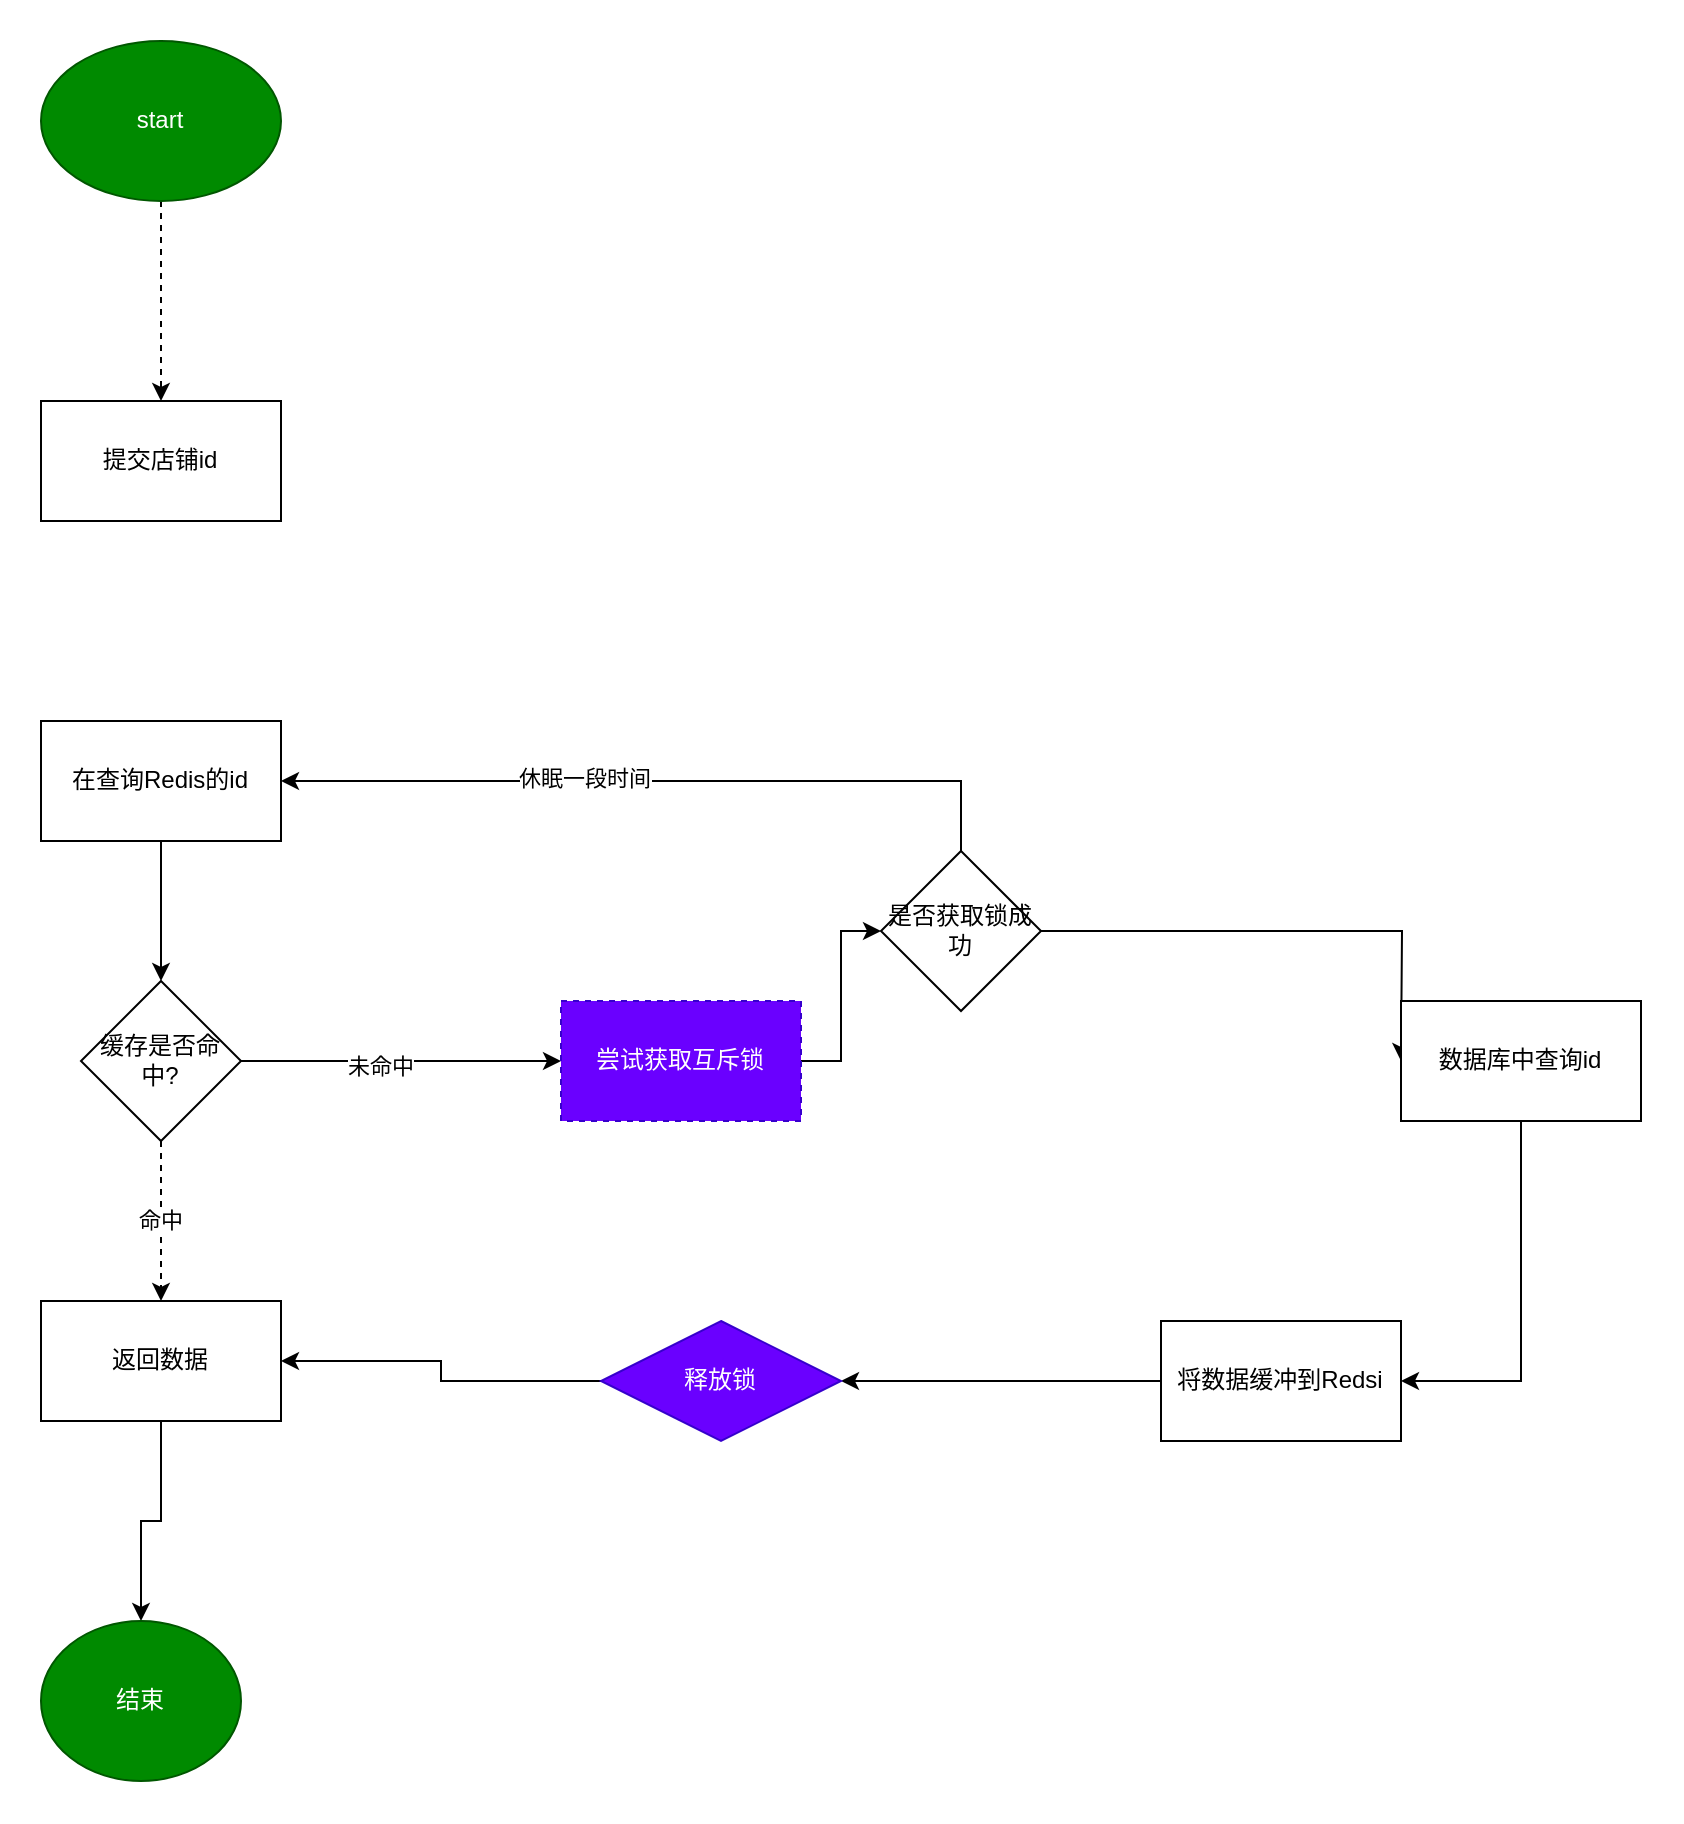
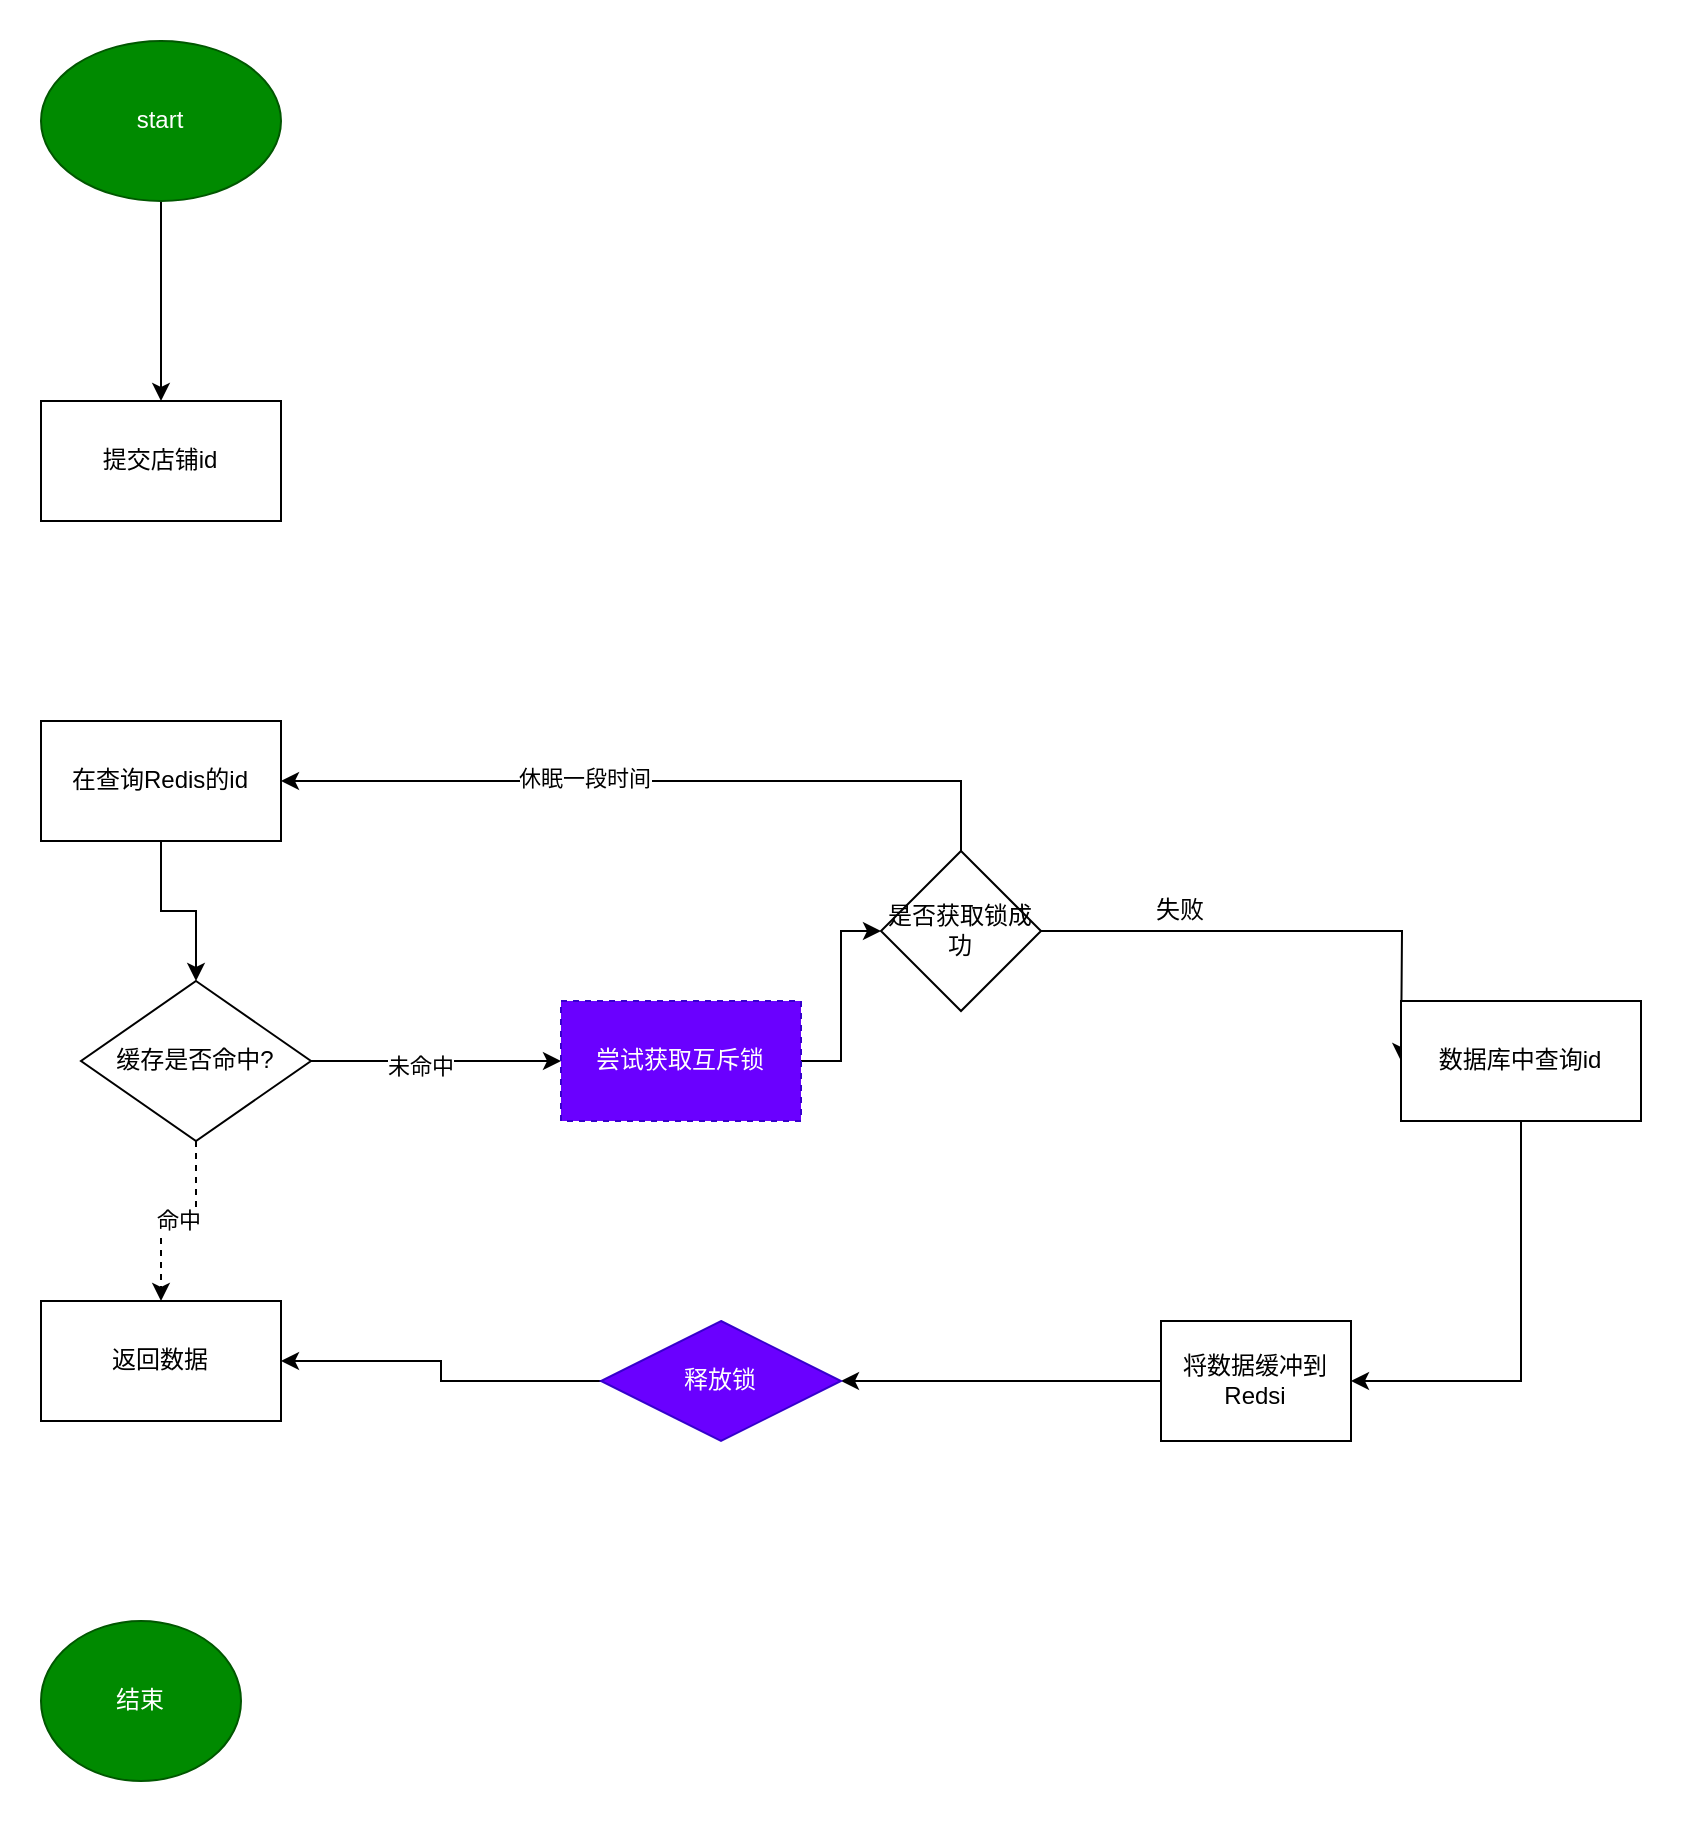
edge "start" -> "提交店铺id": style dashed -> solid
node "失败": added
node "缓存是否命中?": size 160x160 -> 230x160
node "将数据缓冲到Redsi": size 240x120 -> 190x120
edge "返回数据" -> "结束": removed
